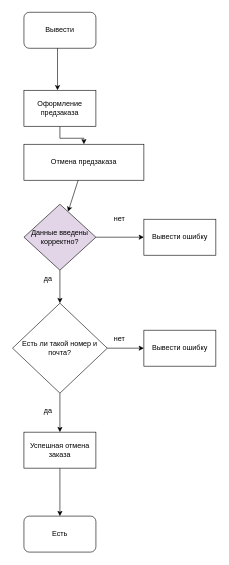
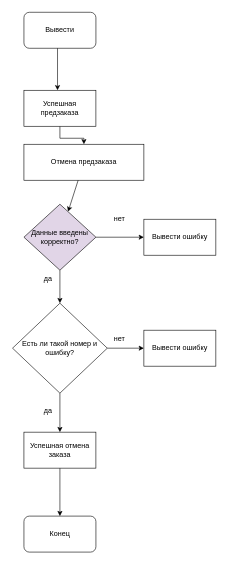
node "Оформление предзаказа": label "Оформление предзаказа" -> "Успешная предзаказа"
node "Есть ли такой номер и почта?": label "Есть ли такой номер и почта?" -> "Есть ли такой номер и ошибку?"
node "Есть": label "Есть" -> "Конец"
